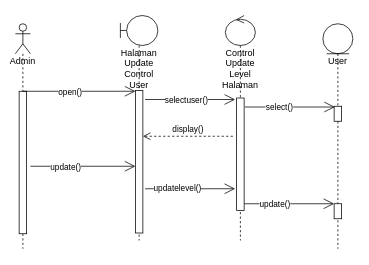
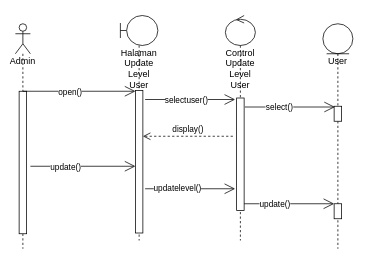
node "Halaman Update Control User": label "Halaman Update Control User" -> "Halaman Update Level User"
node "Control Update Level Halaman": label "Control Update Level Halaman" -> "Control Update Level User"
